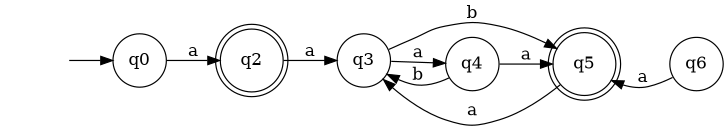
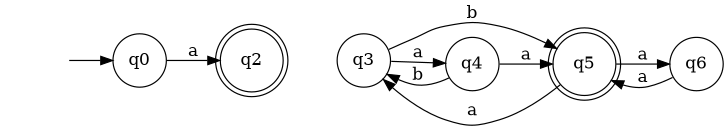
edge "q2" -> "q3": removed, label "a"
edge "q5" -> "q6": added, label "a"
